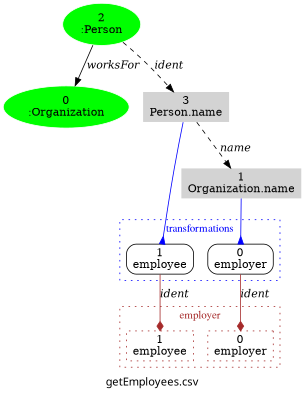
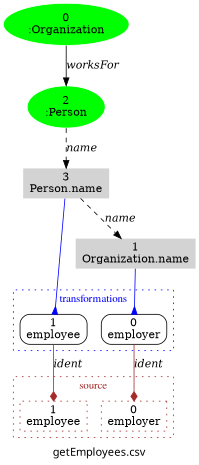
edge "2 :Person" -> "0 :Organization": reversed
edge "2 :Person" -> "3 Person.name": label "ident" -> "name"
cluster "employer": label "employer" -> "source"
